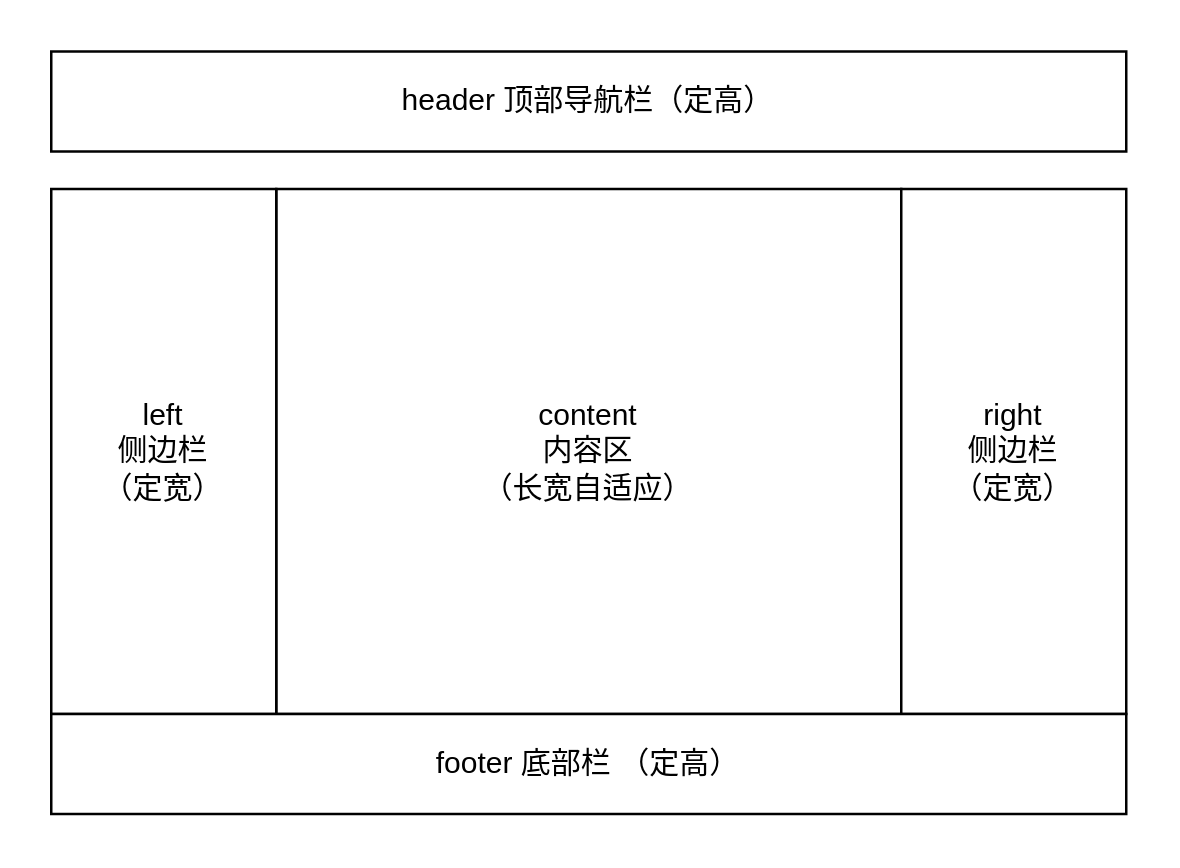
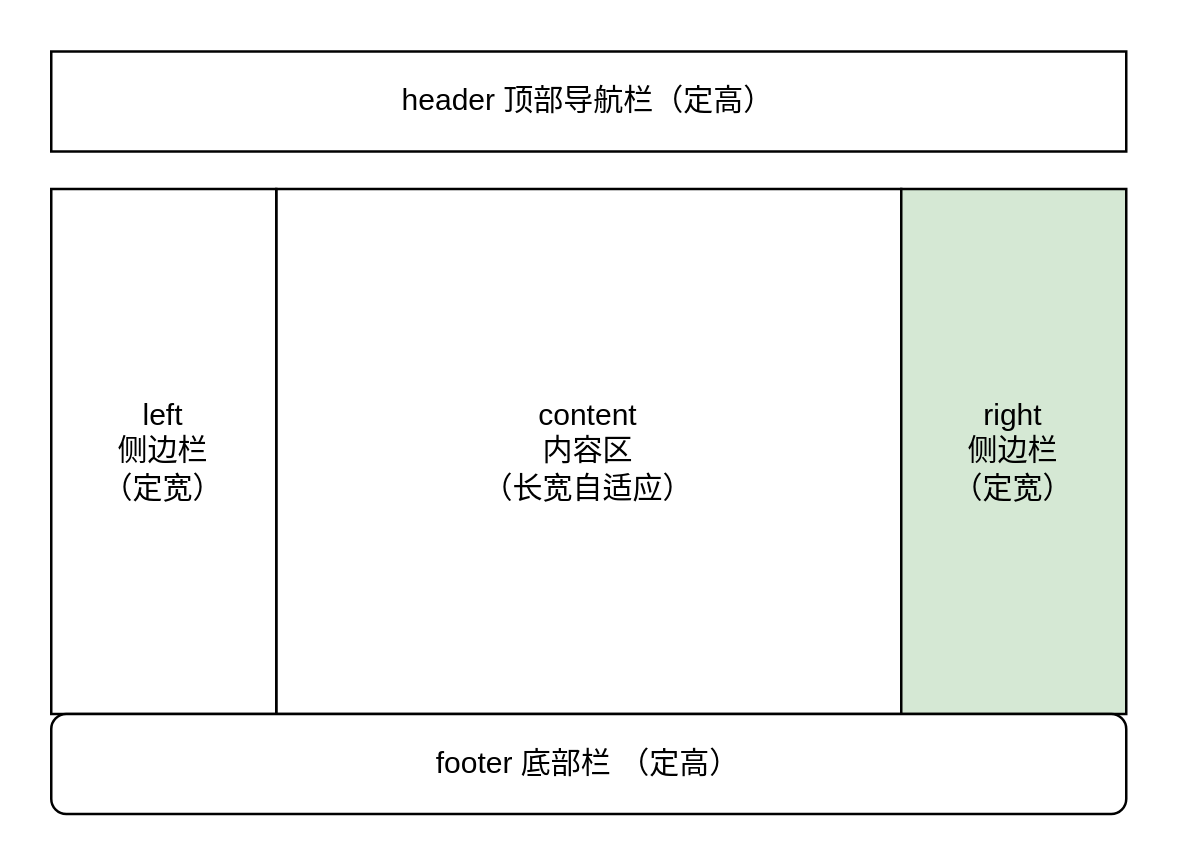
node "right 侧边栏 （定宽）": fillcolor #ffffff -> #d5e8d4
node "footer 底部栏 （定高）": shape rectangle -> rounded rectangle
